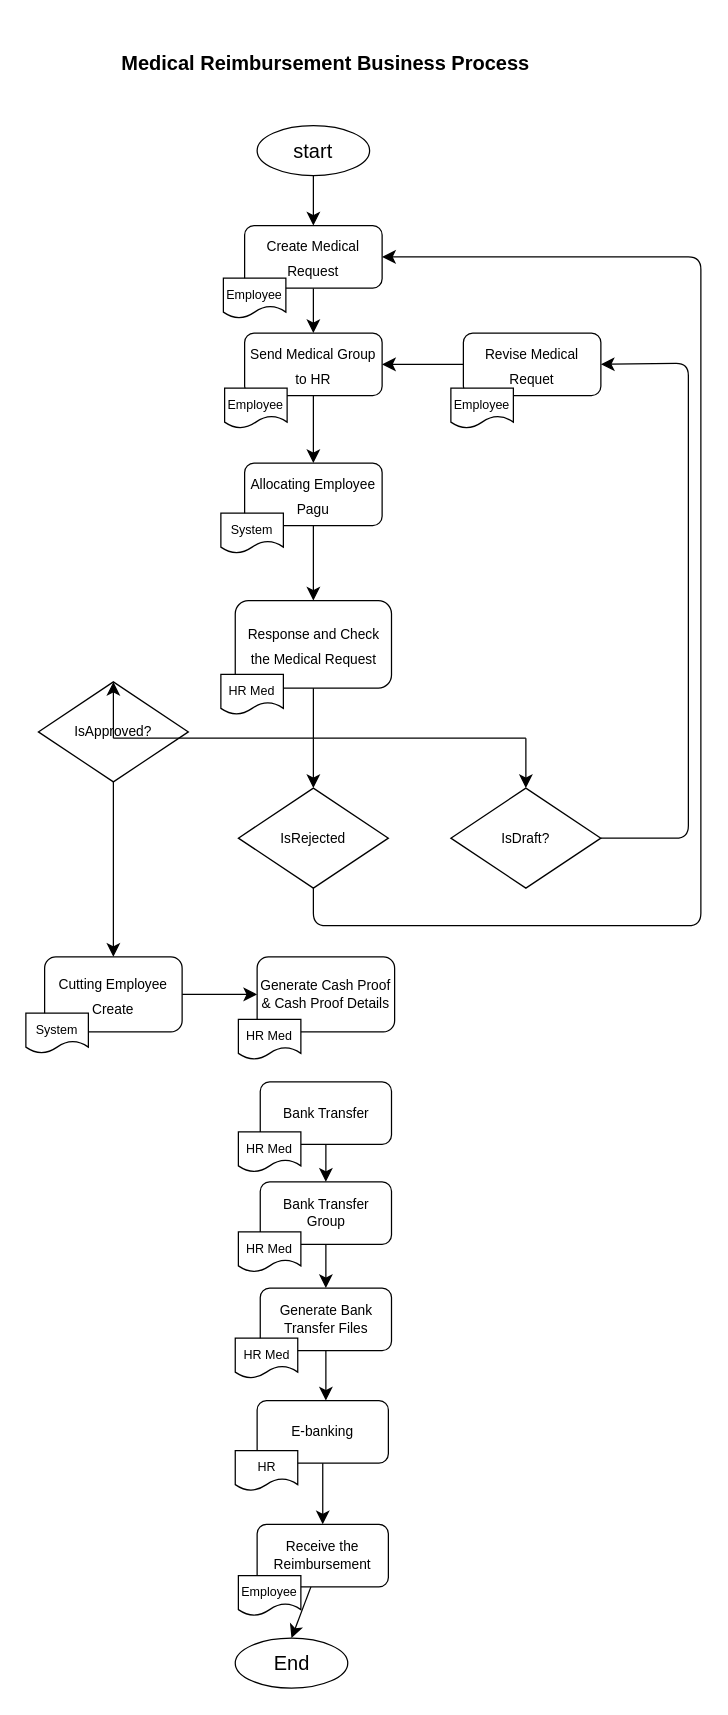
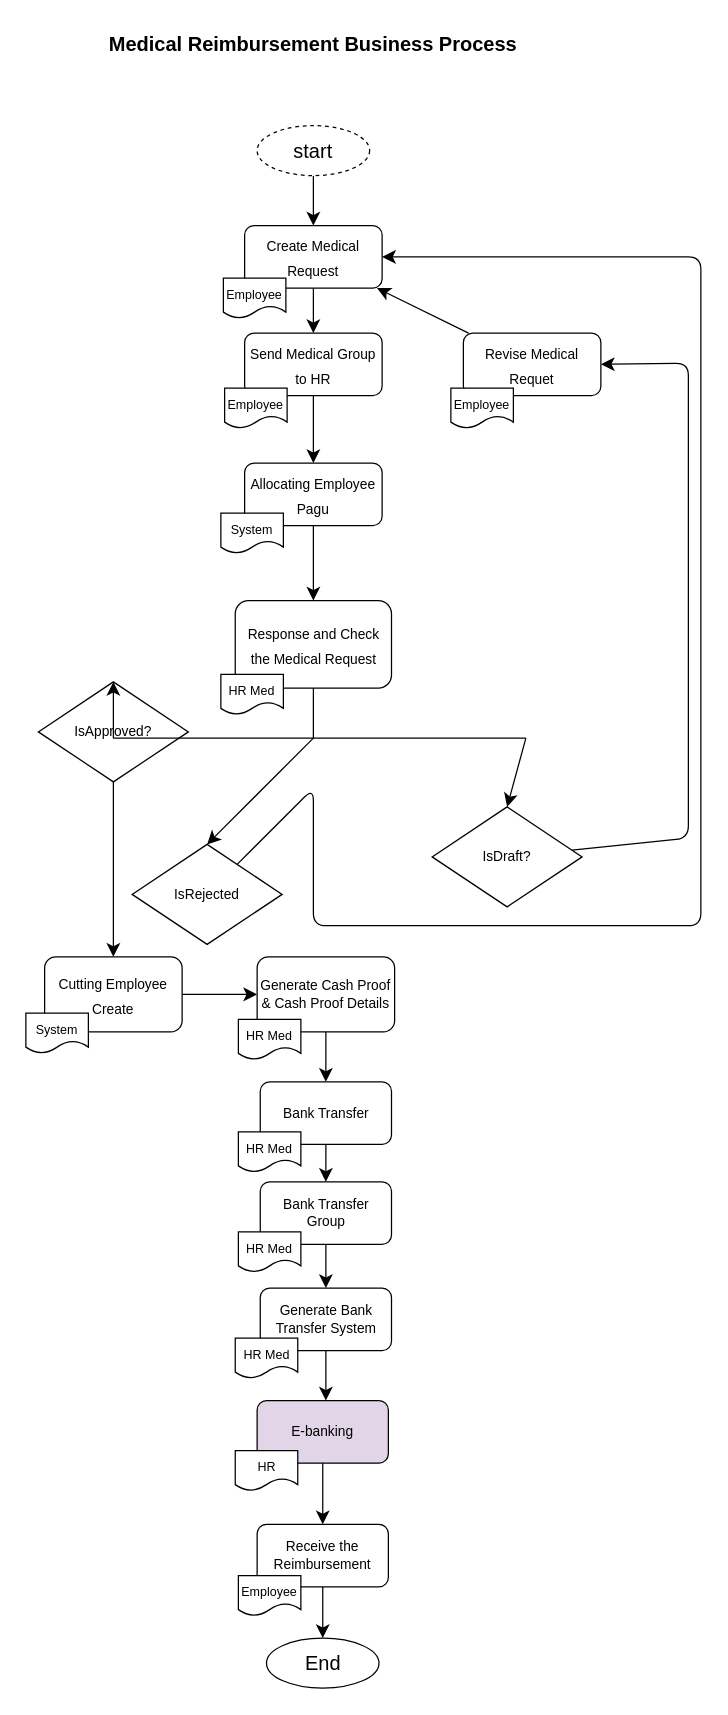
node "Medical Reimbursement Business Process": moved (326, 63) -> (313, 44)
node "start": style solid -> dashed
edge "Revise Medical Requet" -> "Send Medical Group to HR": now "Revise Medical Requet" -> "Create Medical Request"
node "IsRejected": moved (313, 838) -> (207, 894)
node "IsDraft?": moved (526, 838) -> (507, 857)
edge "Generate Cash Proof & Cash Proof Details" -> "Bank Transfer": added
node "Generate Bank Transfer Files": label "Generate Bank Transfer Files" -> "Generate Bank Transfer System"
node "E-banking": fillcolor #ffffff -> #e1d5e7
node "End": moved (291, 1663) -> (323, 1663)
